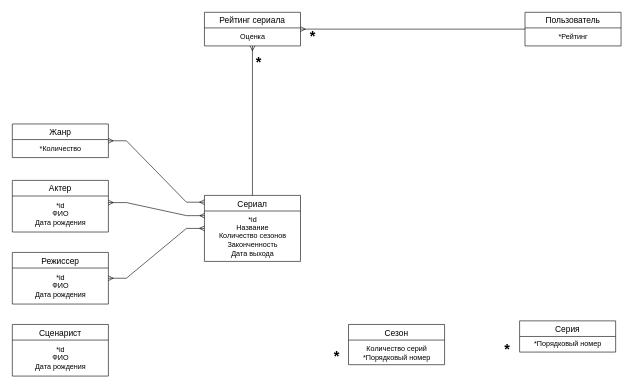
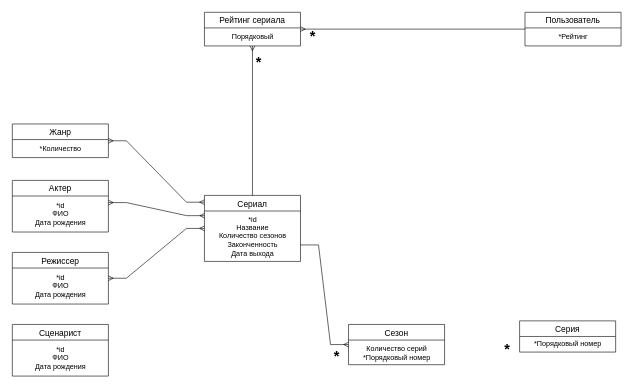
node "Оценка": label "Оценка" -> "Порядковый"
edge "Сериал" -> "Сезон": added
